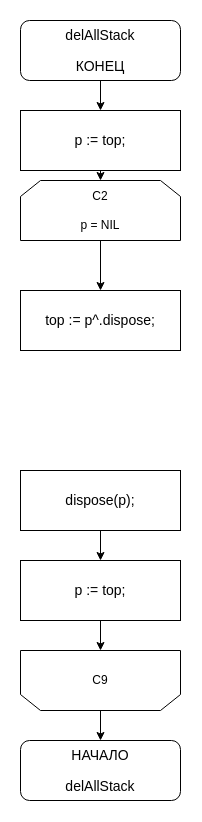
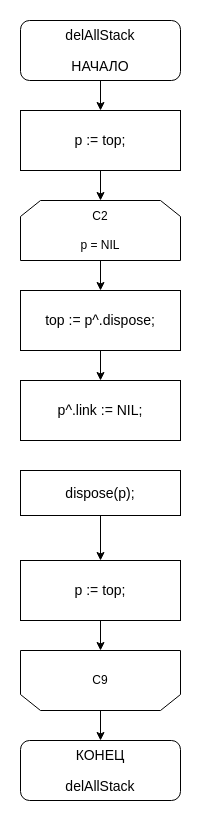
node "delAllStack КОНЕЦ": label "delAllStack КОНЕЦ" -> "delAllStack НАЧАЛО"
node "C2 p = NIL": moved (101, 211) -> (101, 231)
edge "top := p^.dispose;" -> "p^.link := NIL;": added
node "p^.link := NIL;": added
node "dispose(p);": size 160x60 -> 160x45
node "НАЧАЛО delAllStack": label "НАЧАЛО delAllStack" -> "КОНЕЦ delAllStack"
